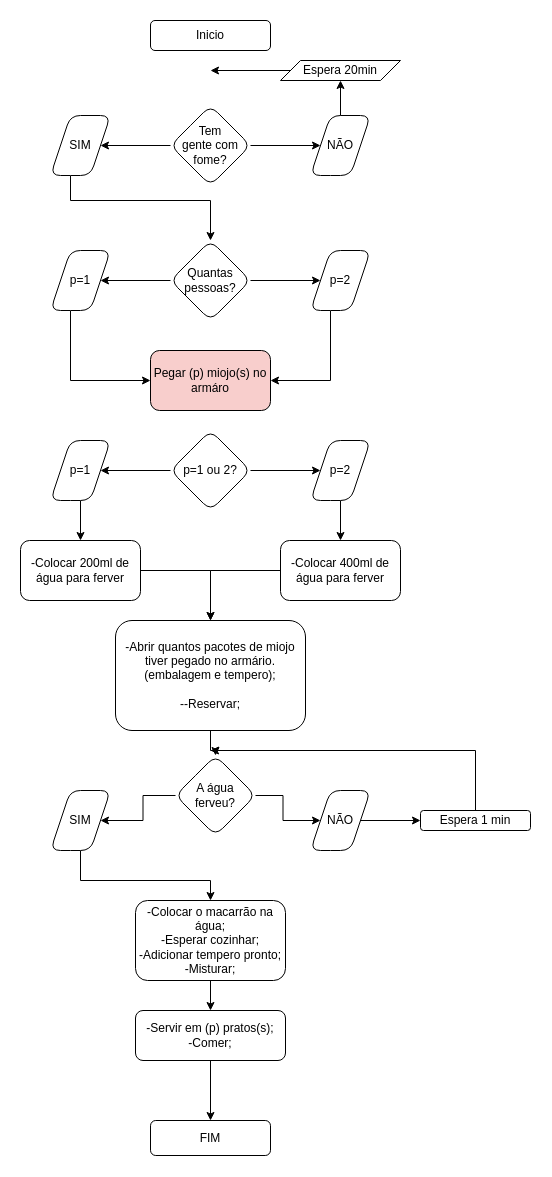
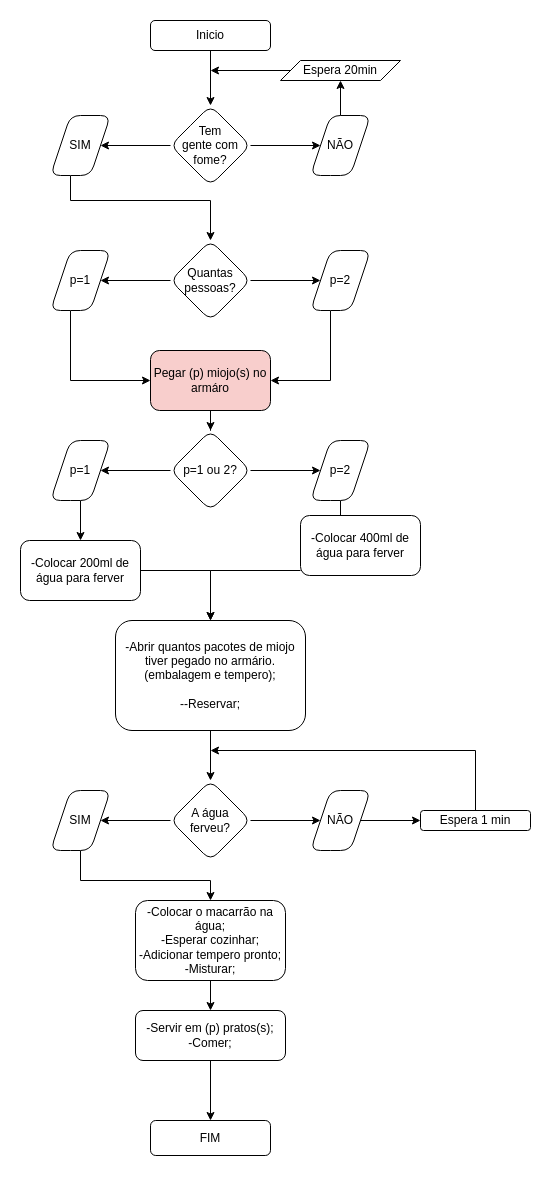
edge "Inicio" -> "Tem gente com fome?": added
edge "Pegar (p) miojo(s) no armáro" -> "p=1 ou 2?": added
node "-Colocar 400ml de água para ferver": moved (341, 571) -> (361, 546)
node "A água ferveu?": moved (216, 796) -> (211, 821)
